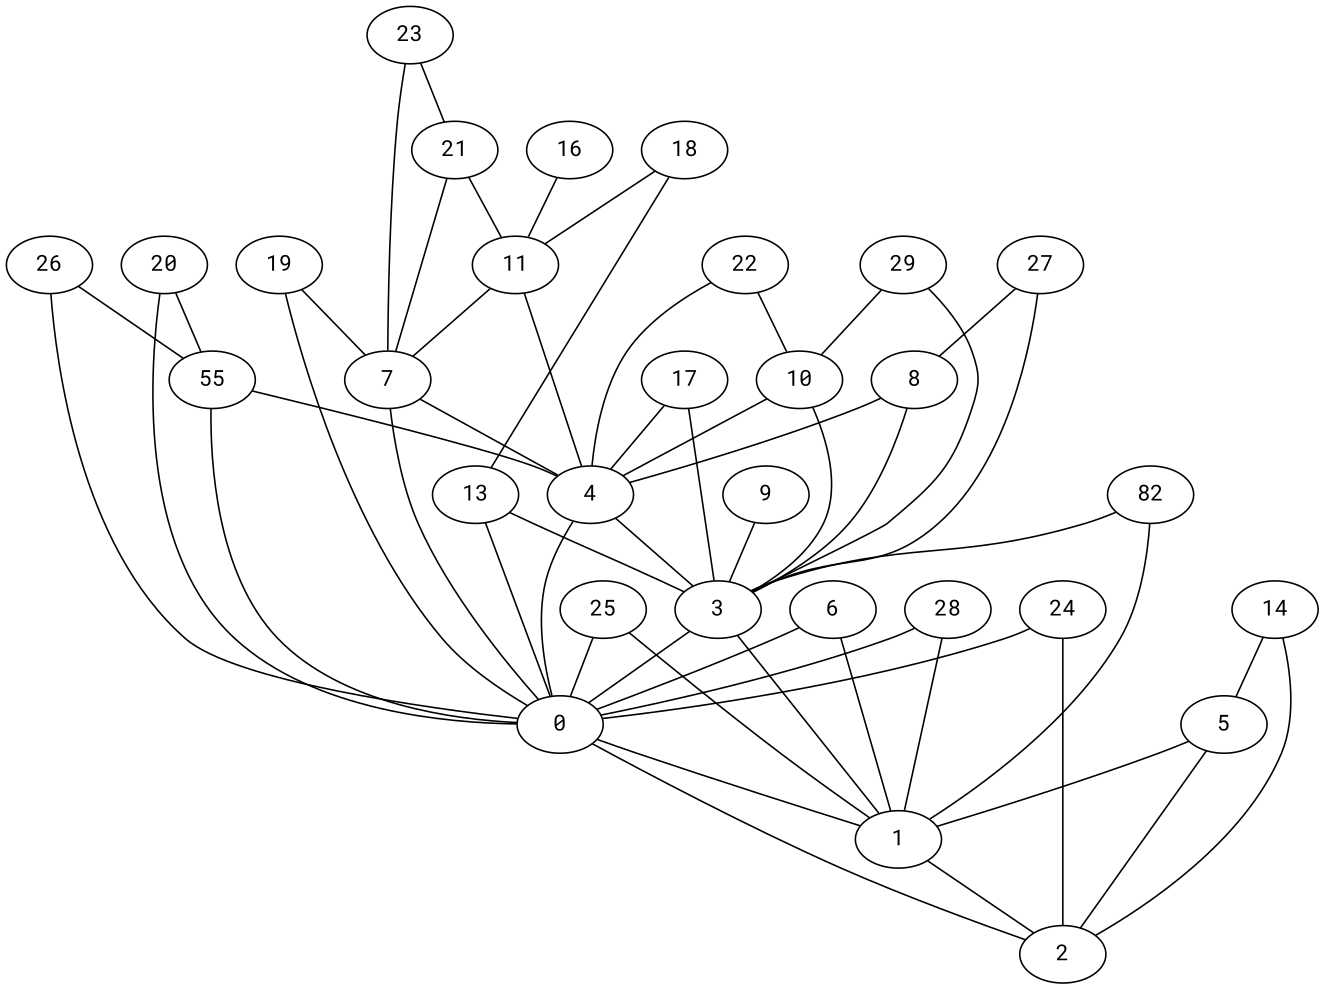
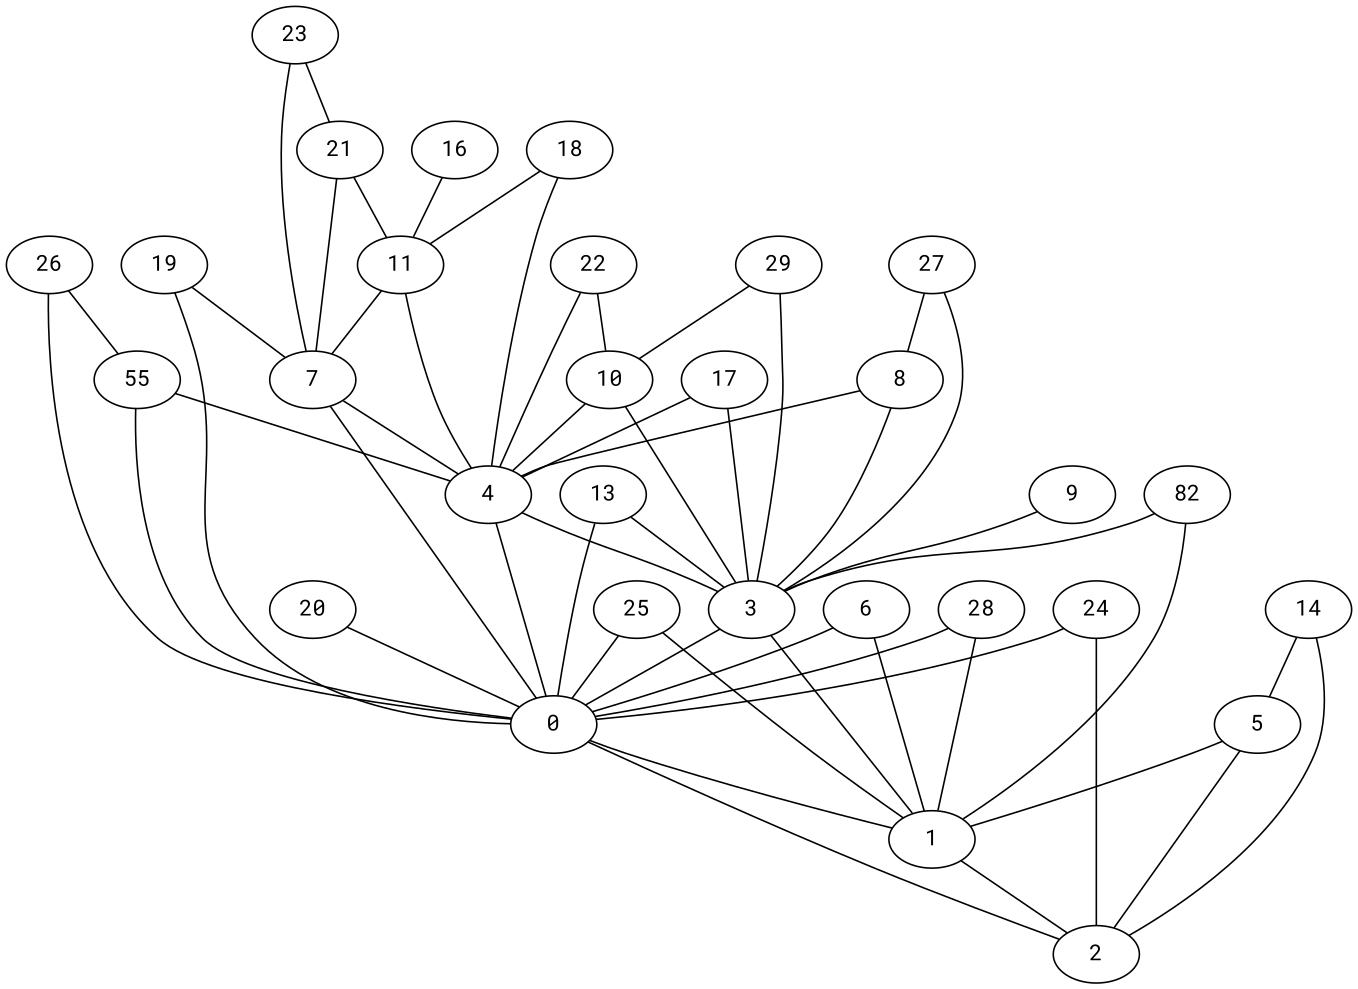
edge "20" -- "55": removed
edge "18" -- "13": now "18" -- "4"
